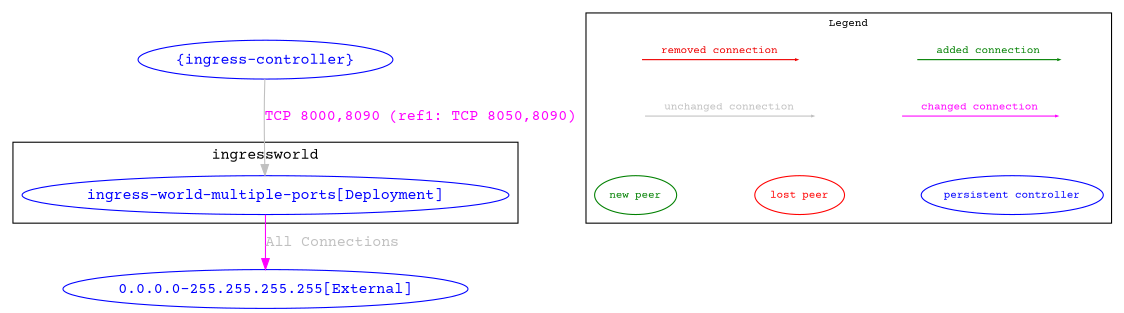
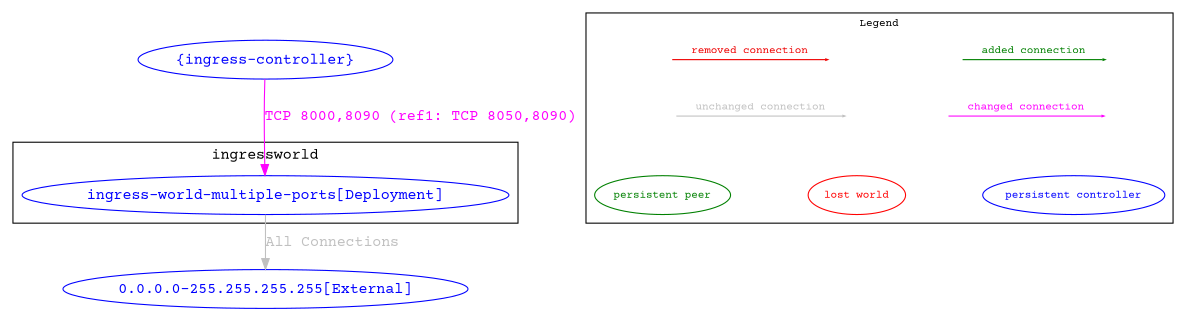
edge "{ingress-controller}" -> "ingress-world-multiple-ports[Deployment]": color grey -> magenta
node "new peer": label "new peer" -> "persistent peer"
node "lost peer": label "lost peer" -> "lost world"
edge "ingress-world-multiple-ports[Deployment]" -> "0.0.0.0-255.255.255.255[External]": color magenta -> grey
